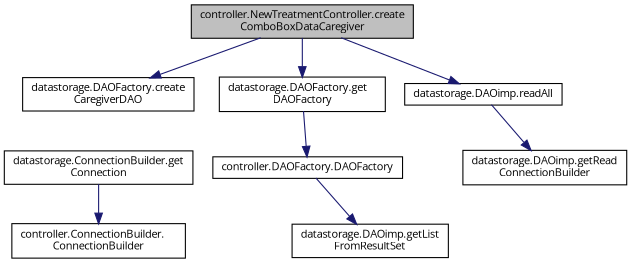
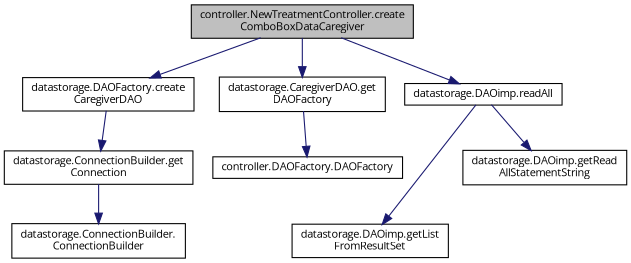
node "datastorage.DAOFactory.get DAOFactory": label "datastorage.DAOFactory.get DAOFactory" -> "datastorage.CaregiverDAO.get DAOFactory"
edge "datastorage.DAOFactory.create CaregiverDAO" -> "datastorage.ConnectionBuilder.get Connection": added
node "datastorage.DAOimp.getRead ConnectionBuilder": label "datastorage.DAOimp.getRead ConnectionBuilder" -> "datastorage.DAOimp.getRead AllStatementString"
edge "controller.DAOFactory.DAOFactory" -> "datastorage.DAOimp.getList FromResultSet": now "datastorage.DAOimp.readAll" -> "datastorage.DAOimp.getList FromResultSet"
node "controller.ConnectionBuilder. ConnectionBuilder": label "controller.ConnectionBuilder. ConnectionBuilder" -> "datastorage.ConnectionBuilder. ConnectionBuilder"
